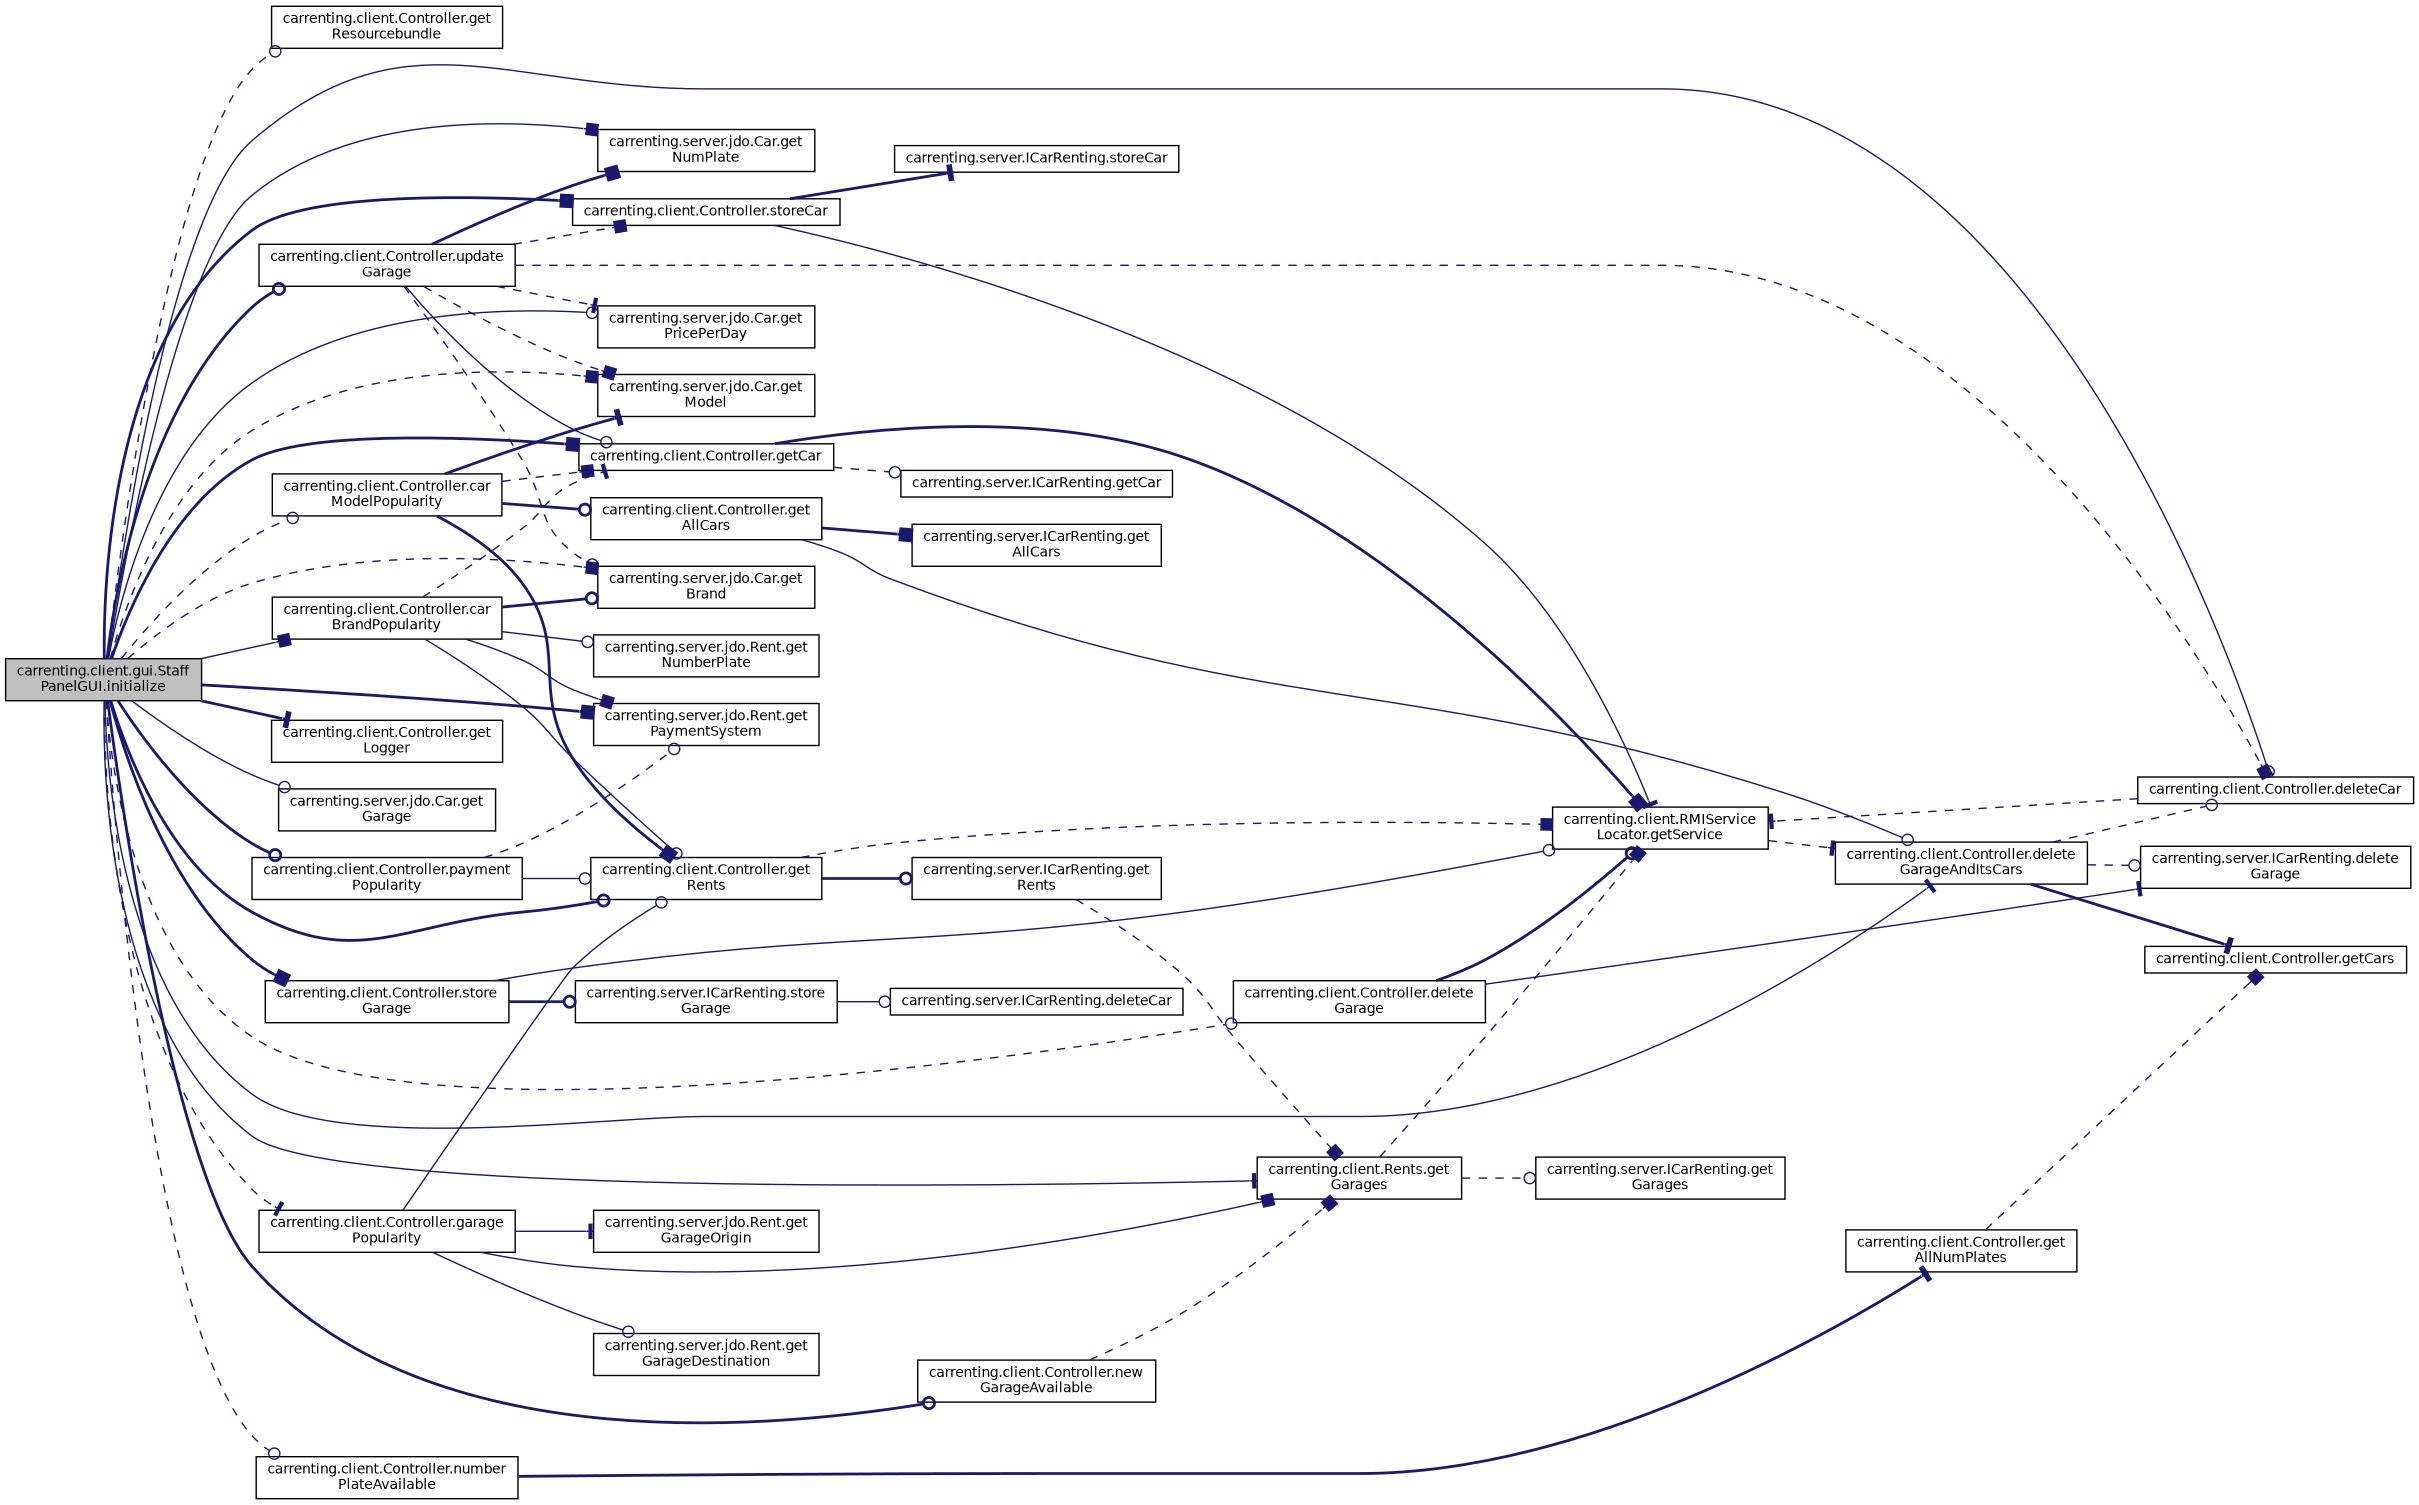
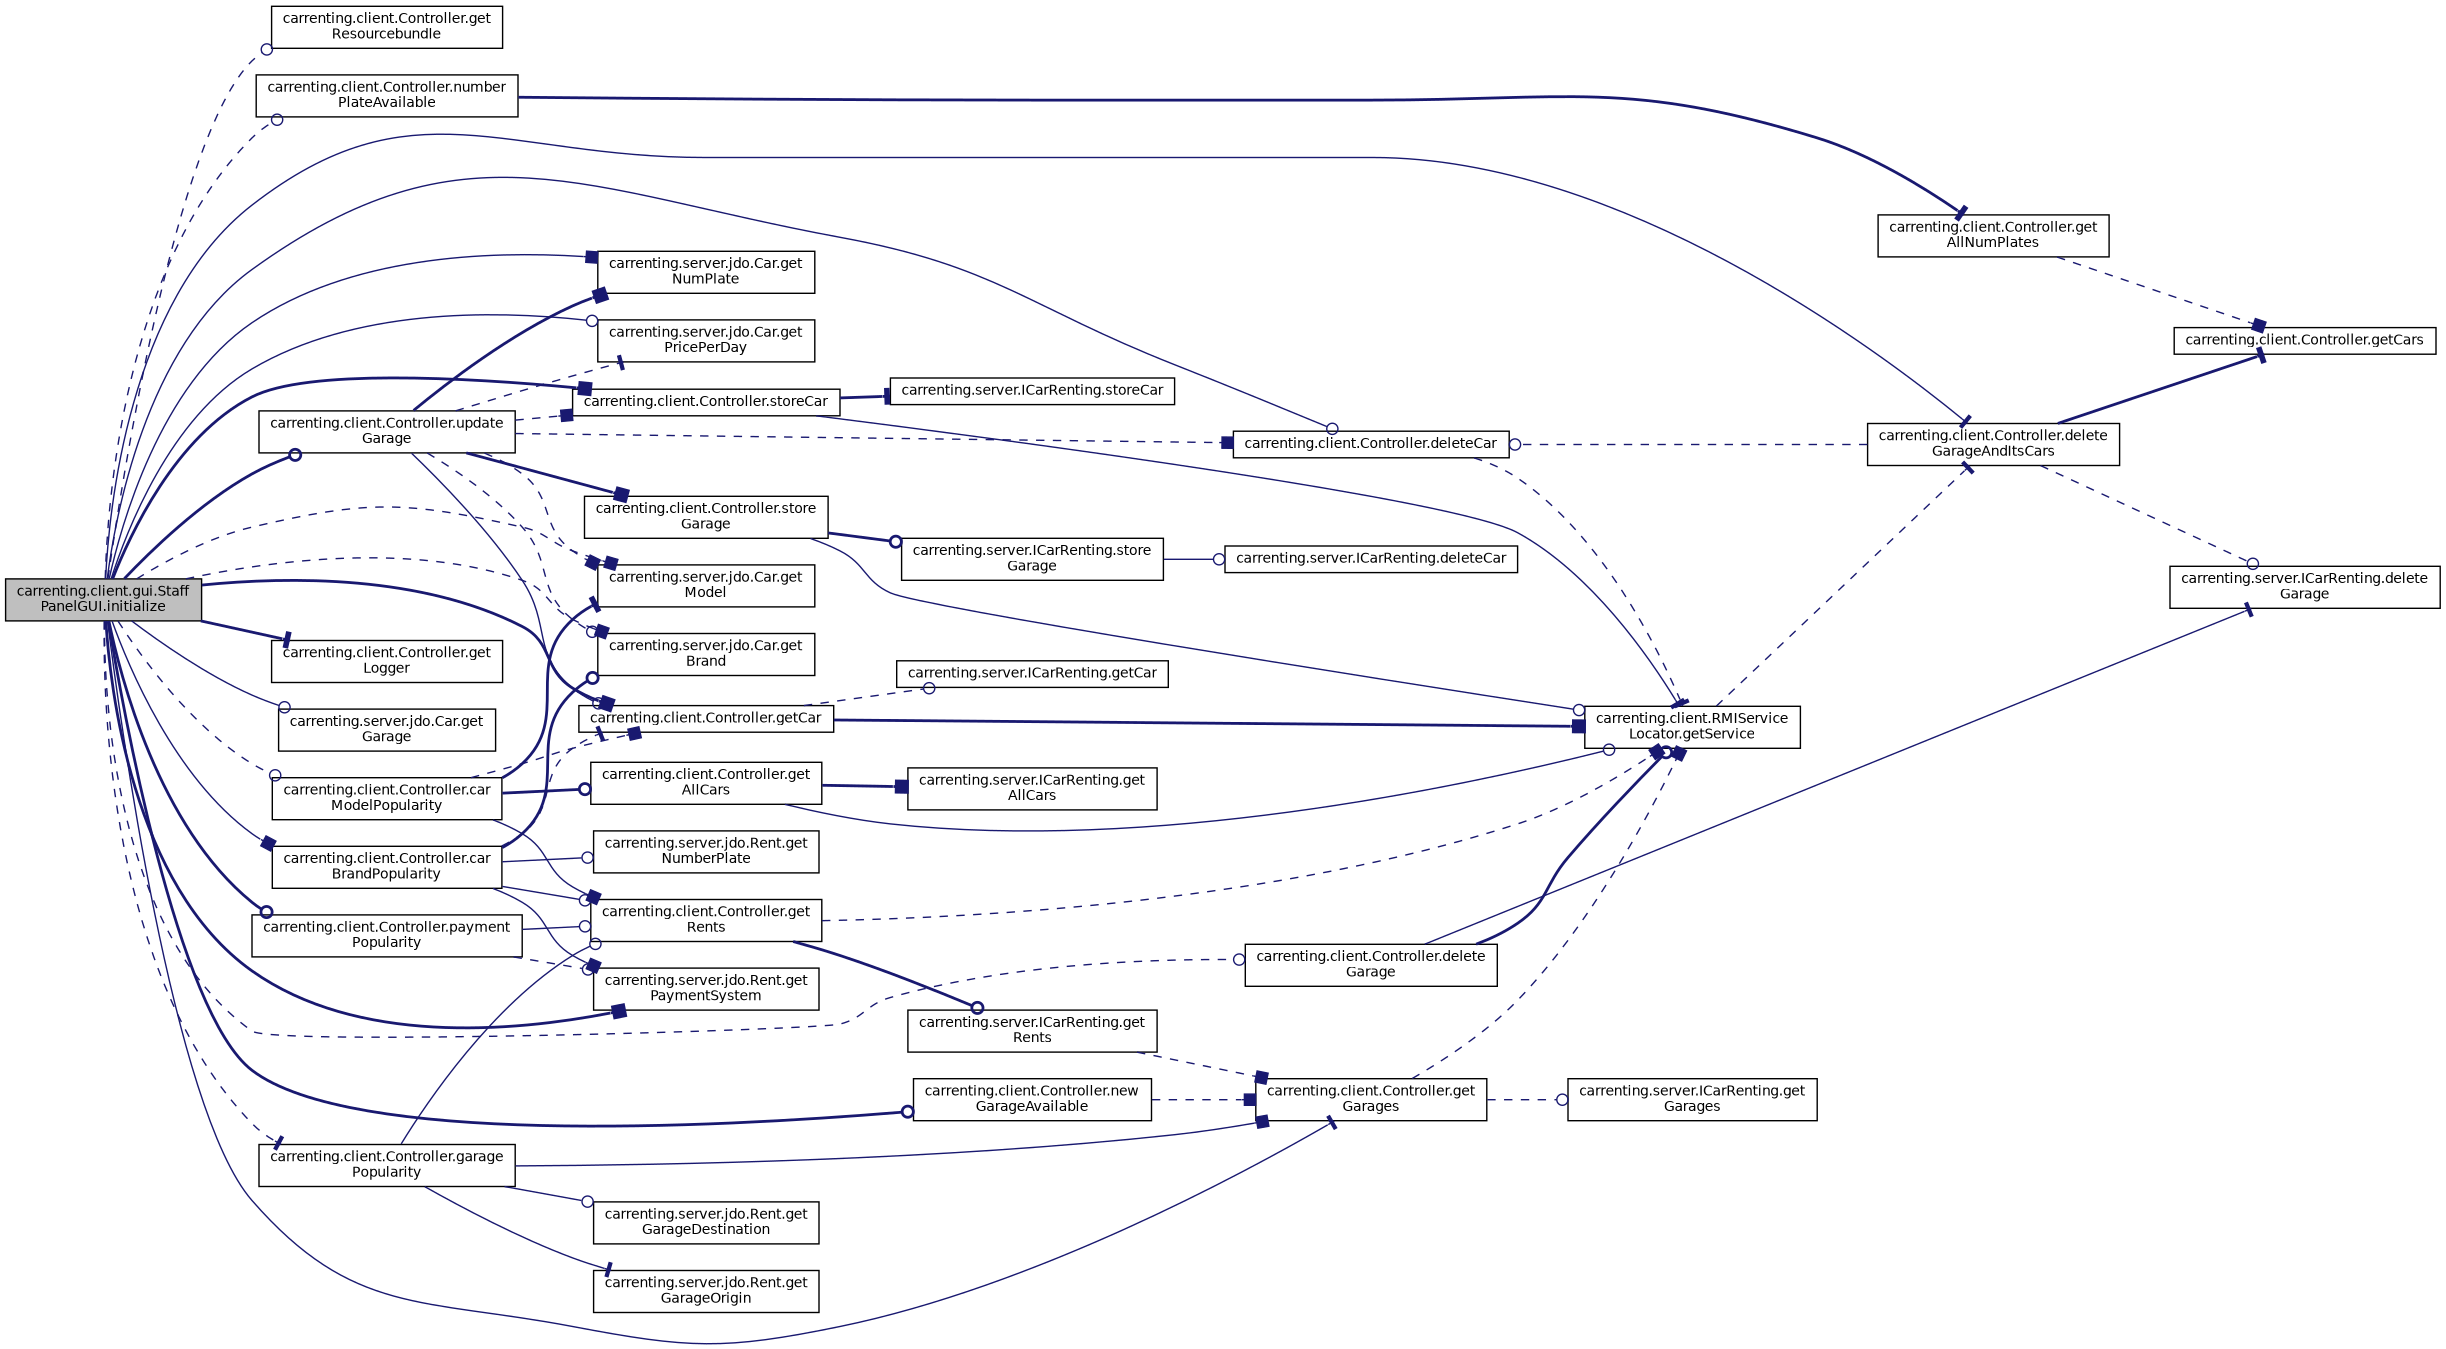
edge "carrenting.client.Controller.car ModelPopularity" -> "carrenting.client.Controller.get Rents": style bold -> solid
edge "carrenting.client.Controller.get AllCars" -> "carrenting.client.Controller.delete GarageAndItsCars": now "carrenting.client.Controller.get AllCars" -> "carrenting.client.RMIService Locator.getService"
edge "carrenting.client.gui.Staff PanelGUI.initialize" -> "carrenting.client.Controller.store Garage": now "carrenting.client.Controller.update Garage" -> "carrenting.client.Controller.store Garage"
edge "carrenting.client.gui.Staff PanelGUI.initialize" -> "carrenting.client.Controller.get Rents": removed
node "carrenting.client.Rents.get Garages": label "carrenting.client.Rents.get Garages" -> "carrenting.client.Controller.get Garages"
